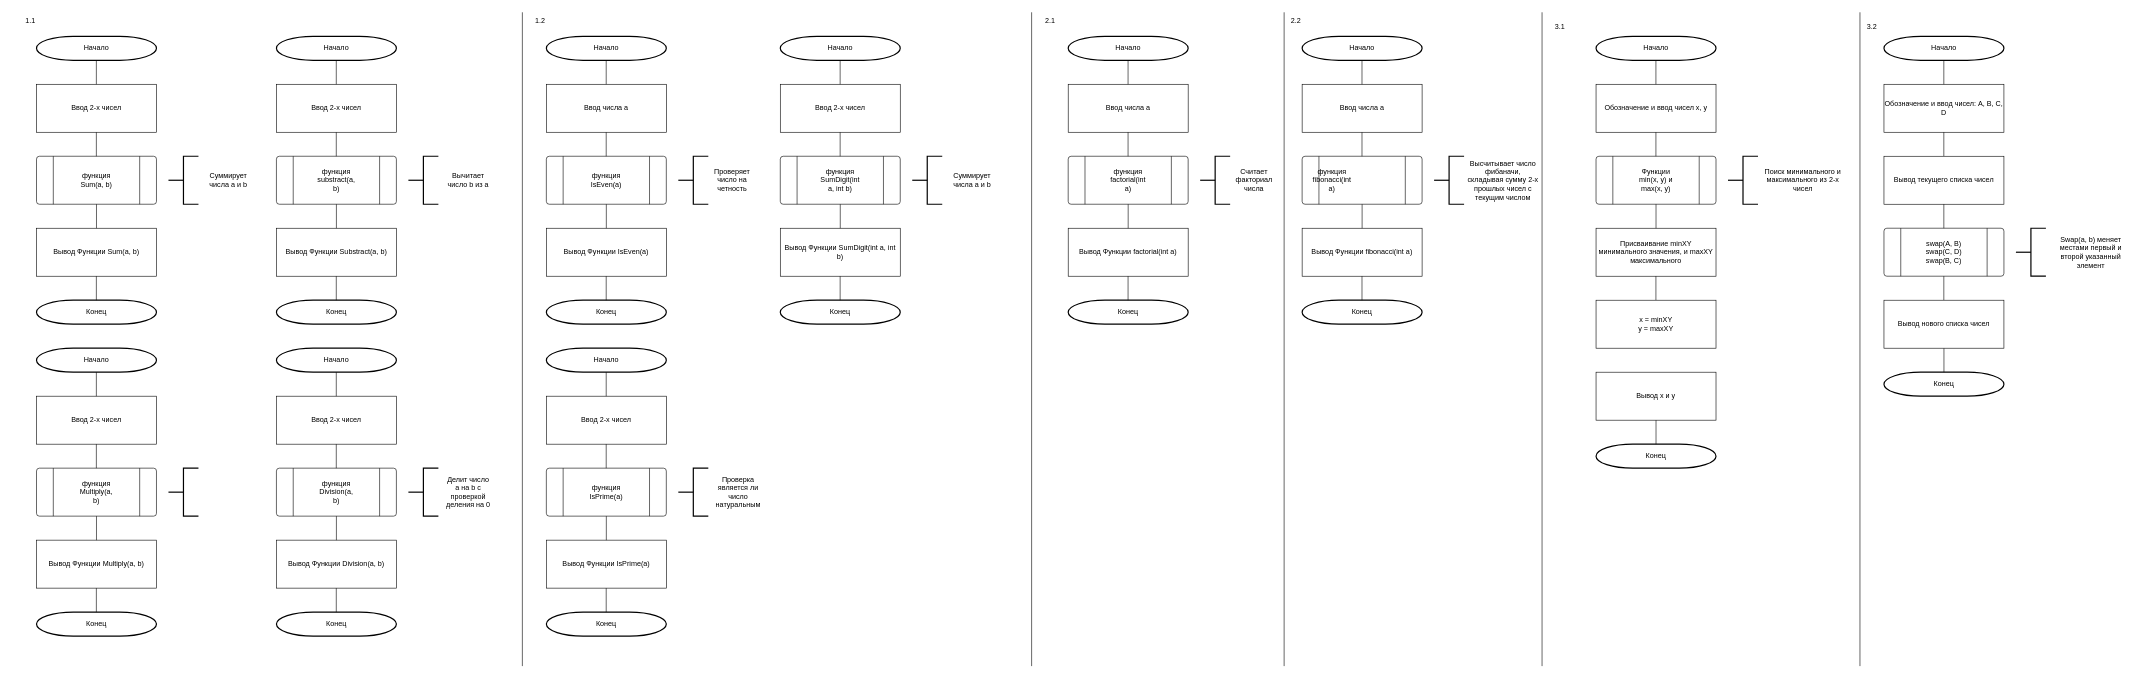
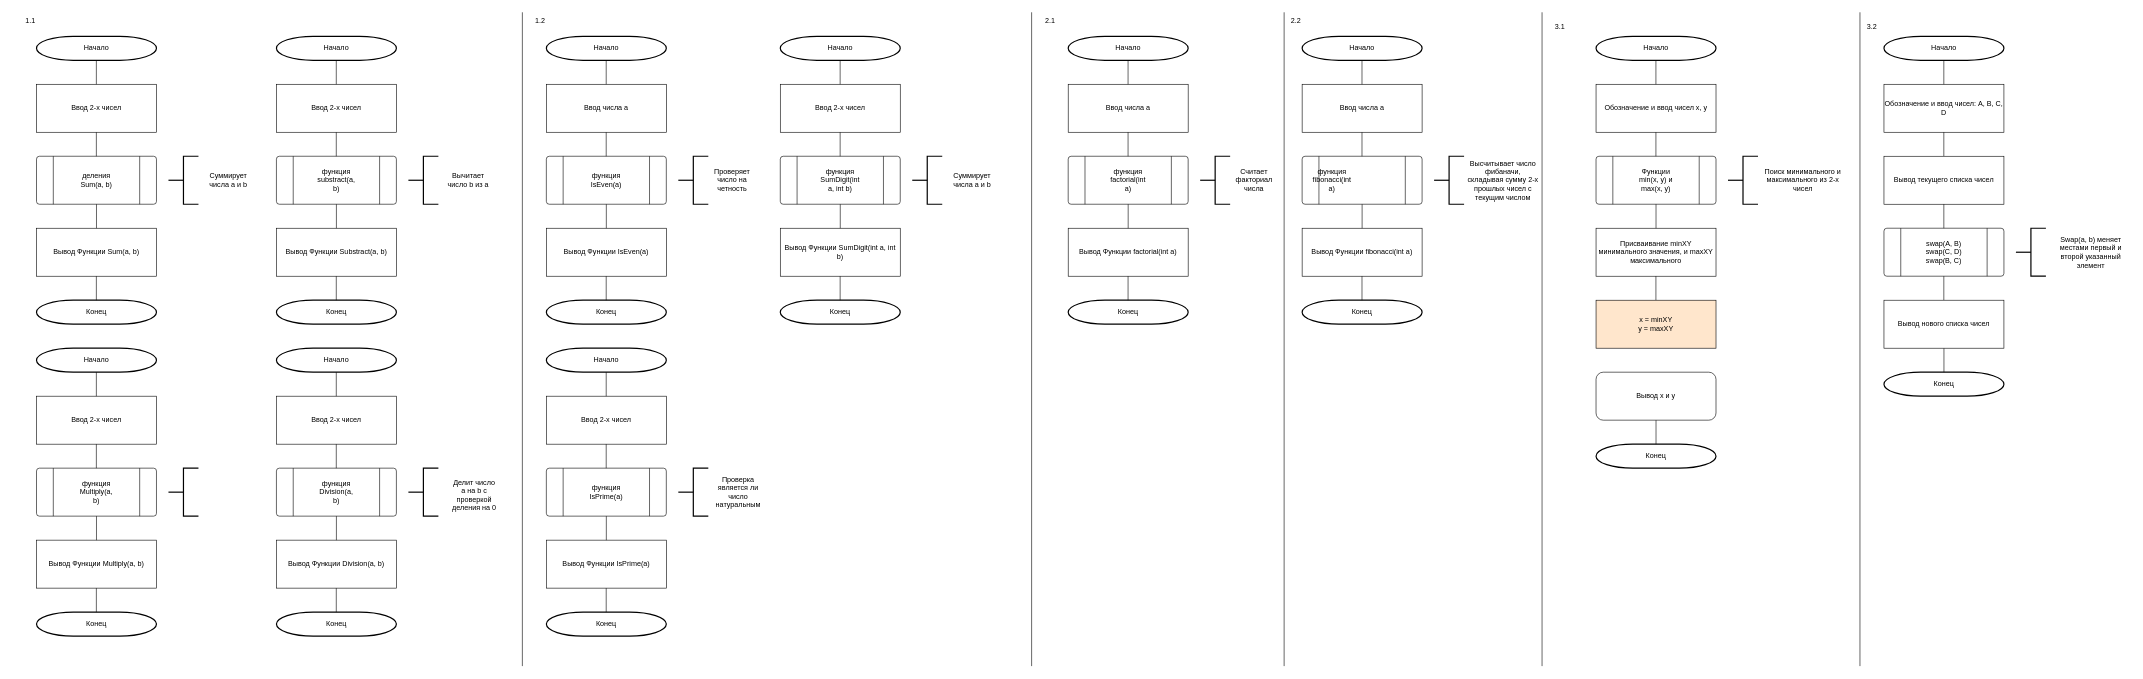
node "функция Sum(a, b)": label "функция Sum(a, b)" -> "деления Sum(a, b)"
node "x = minXY y = maxXY": fillcolor #ffffff -> #ffe6cc
node "Вывод x и y": shape rectangle -> rounded rectangle
node "Делит число a на b с проверкой деления на 0": moved (468, 492) -> (474, 495)
